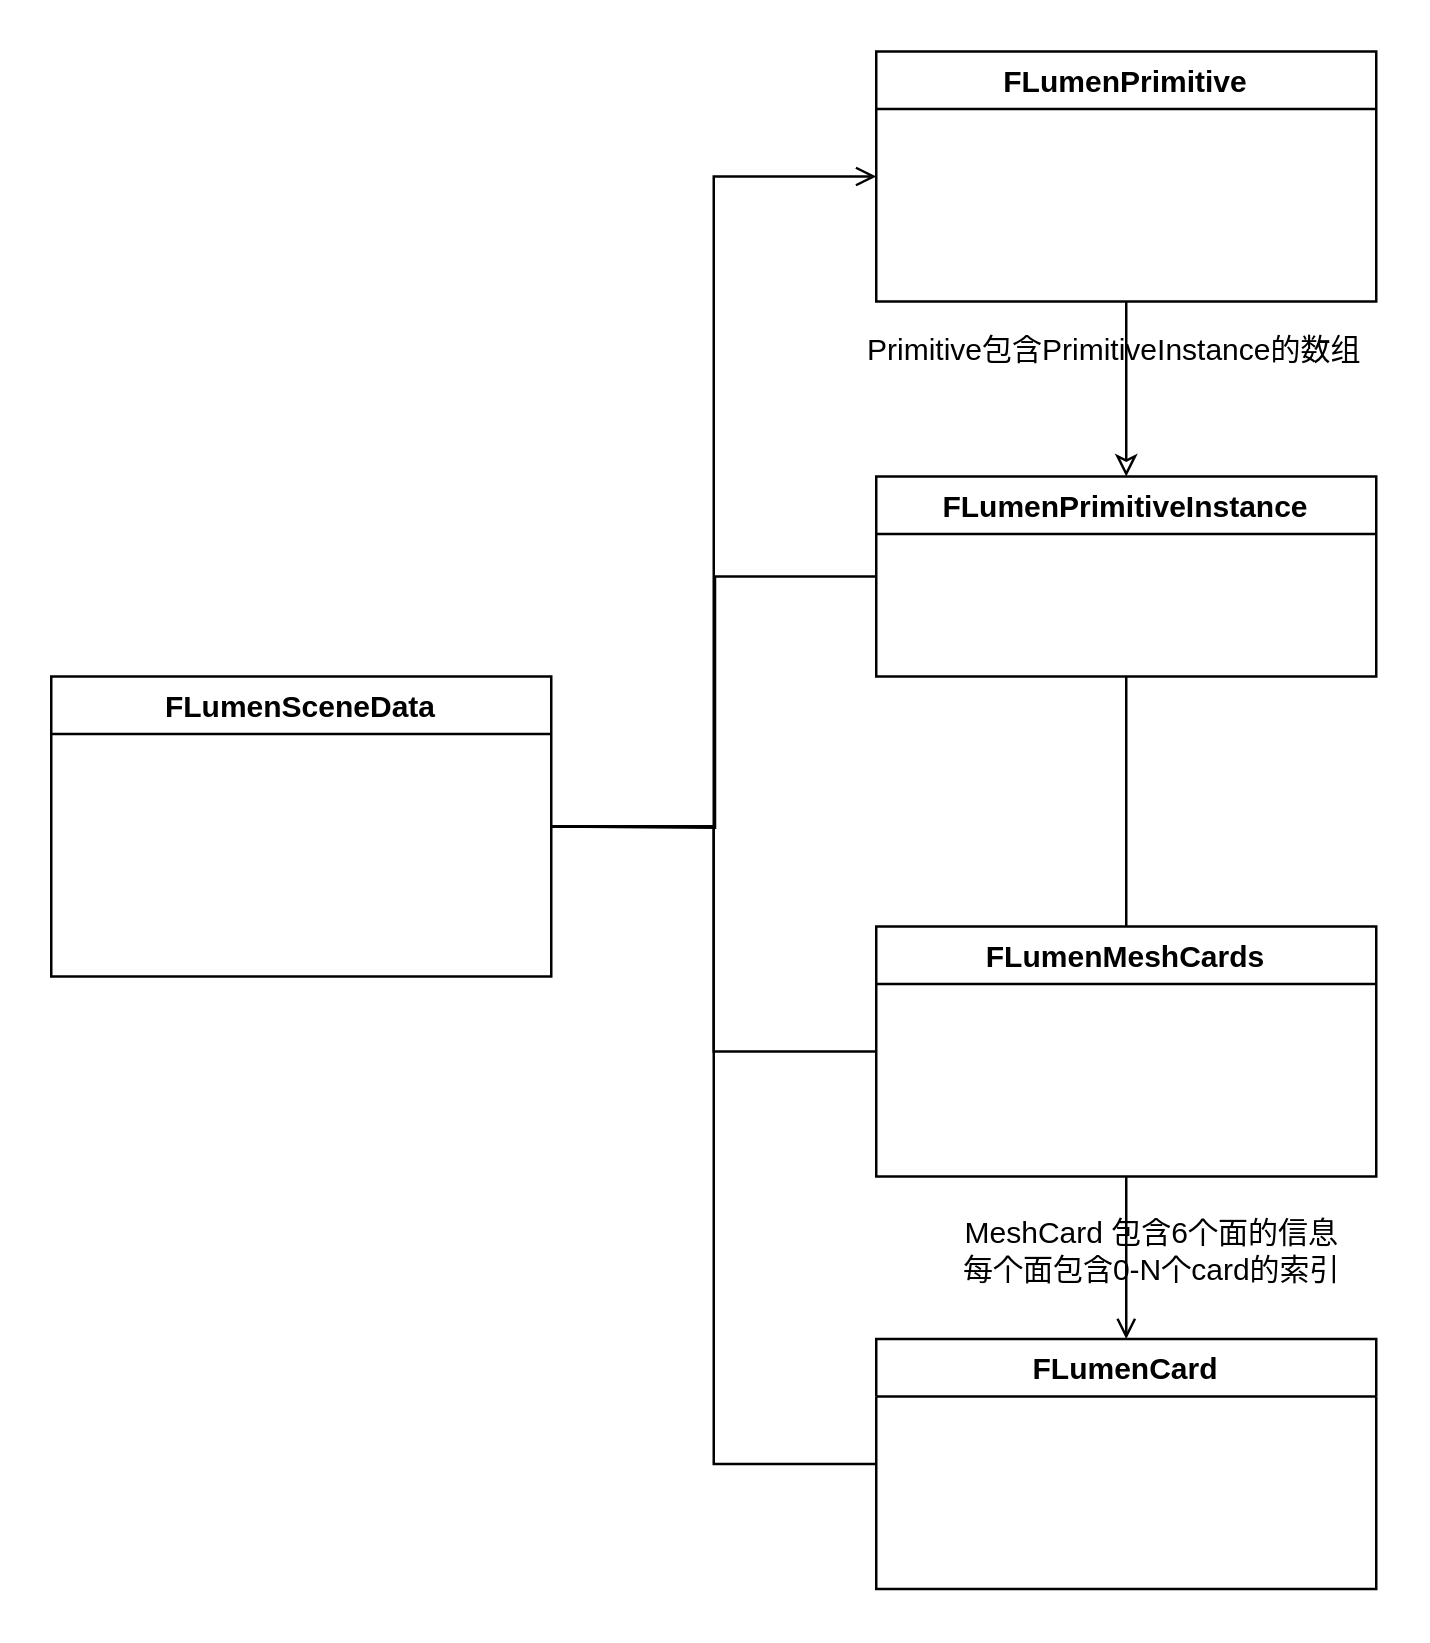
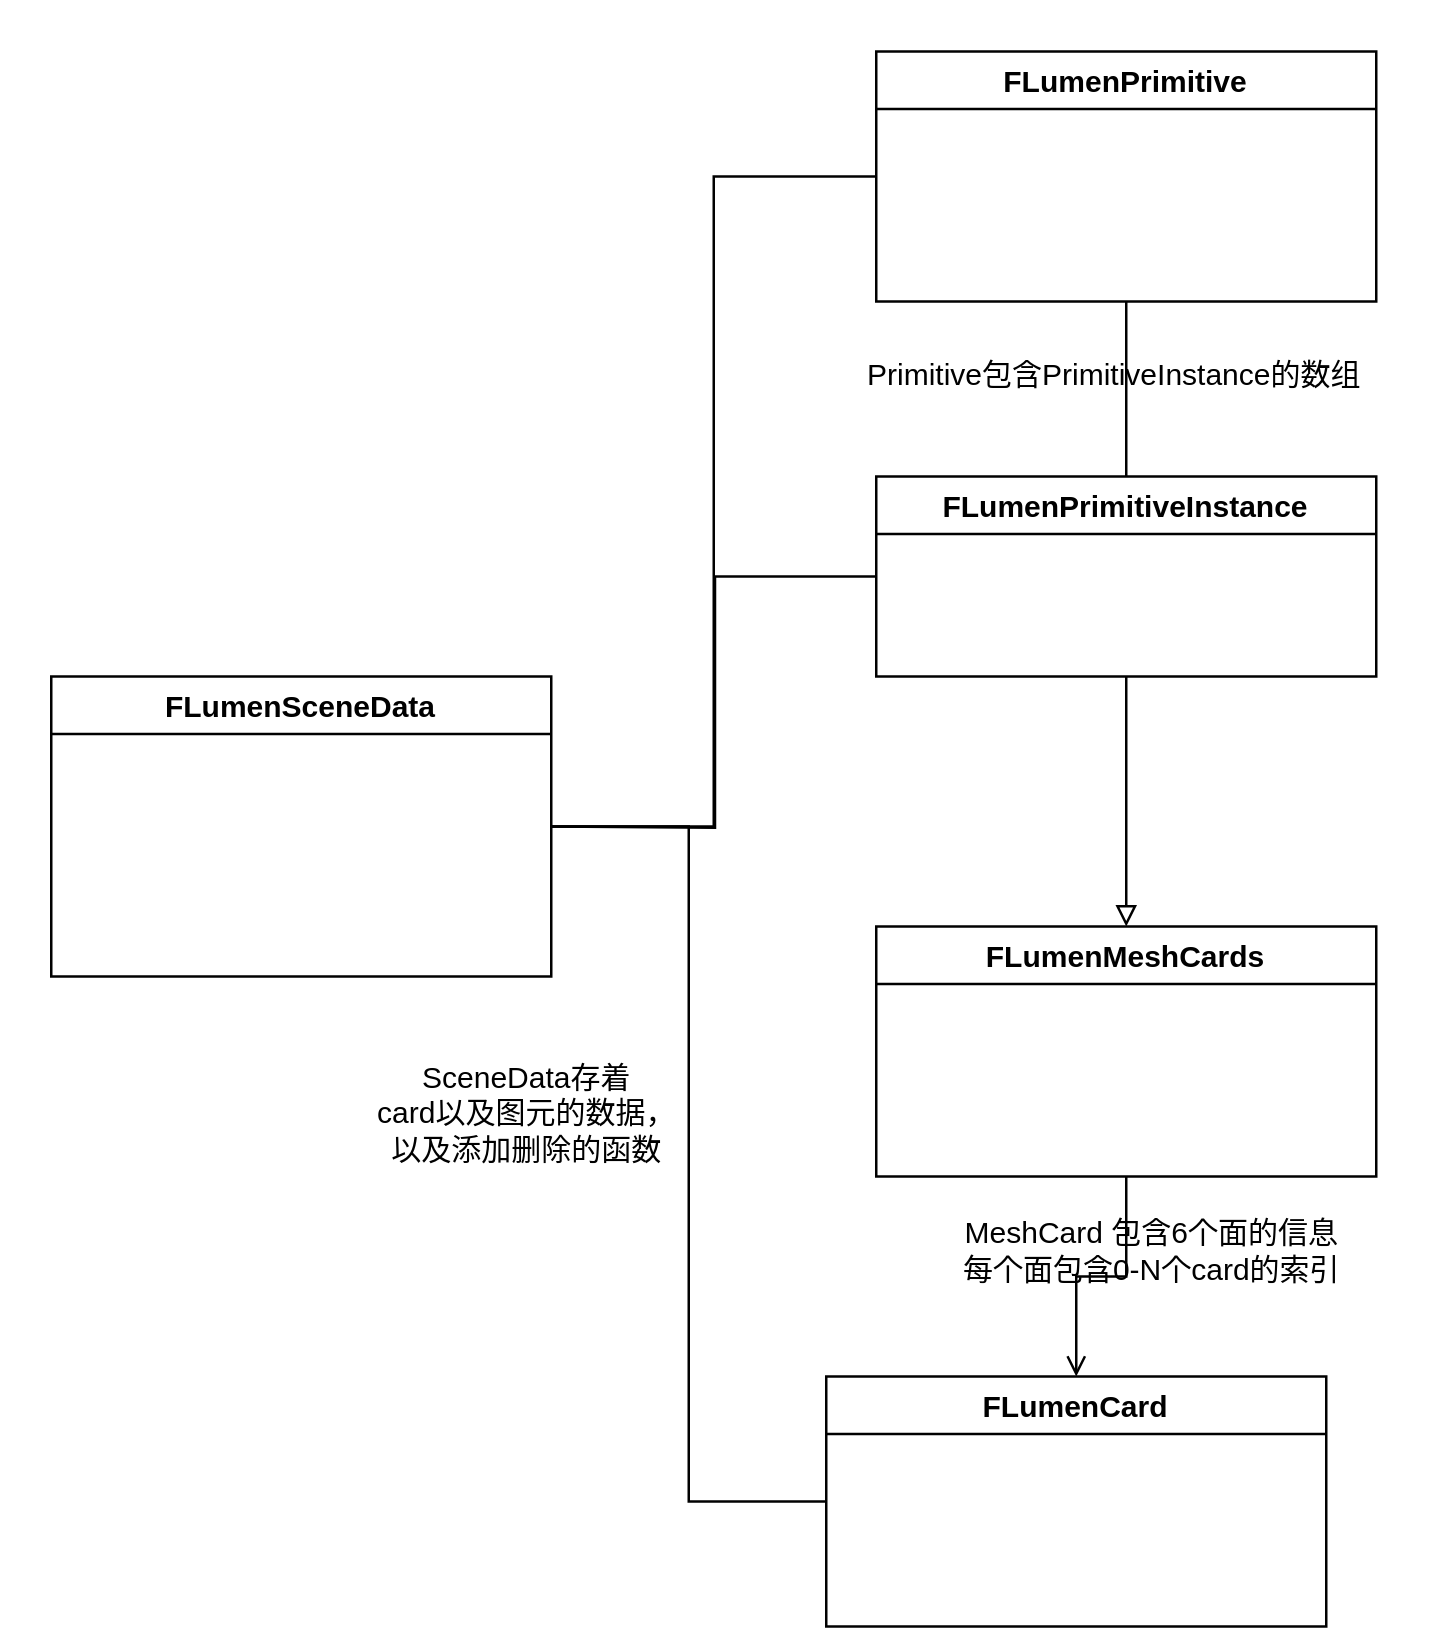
edge "FLumenSceneData" -> "FLumenPrimitive": arrowhead open -> none
node "Primitive包含PrimitiveInstance的数组": moved (1114, 351) -> (1114, 376)
edge "FLumenPrimitive" -> "FLumenPrimitiveInstance": arrowhead classic -> none
edge "FLumenPrimitiveInstance" -- "FLumenMeshCards": arrowhead none -> block
edge "FLumenSceneData" -- "FLumenMeshCards": removed
node "SceneData存着 card以及图元的数据， 以及添加删除的函数": added
node "FLumenCard": moved (1126, 1464) -> (1076, 1501)
